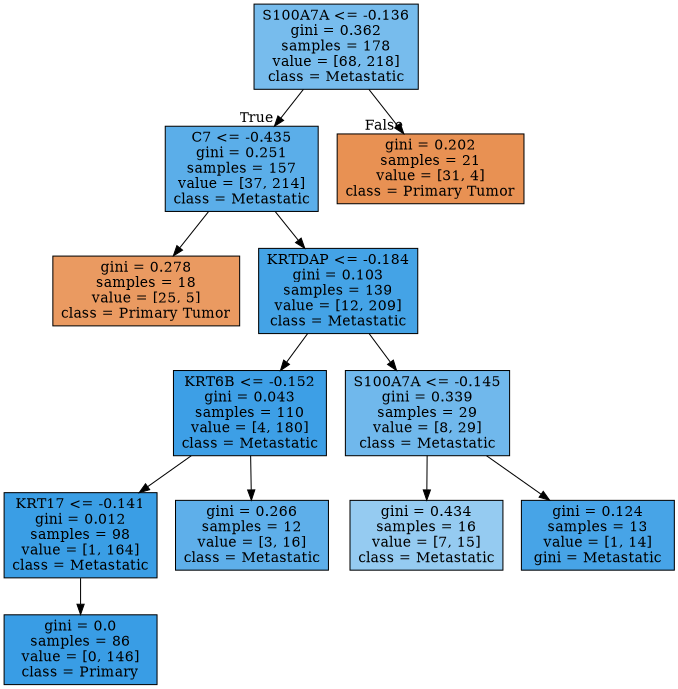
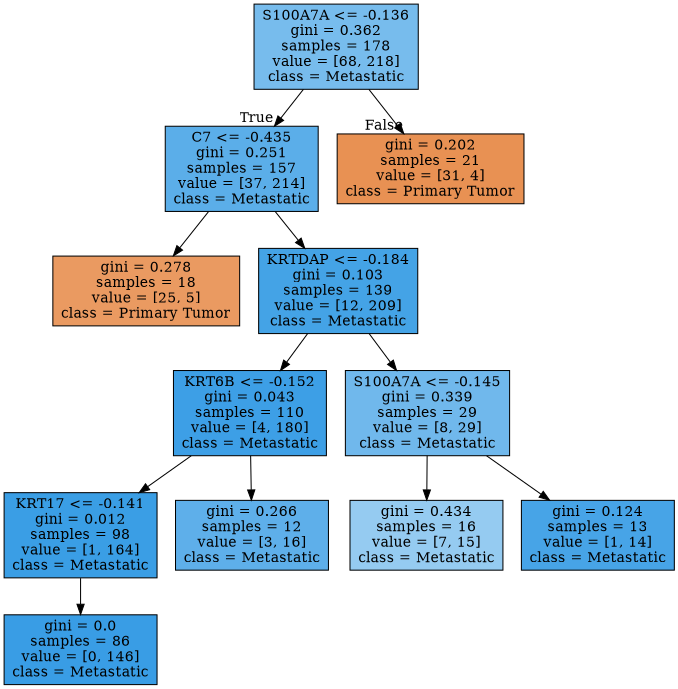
node "gini = 0.124 samples = 13 value = [1, 14] gini = Metastatic": label "gini = 0.124 samples = 13 value = [1, 14] gini = Metastatic" -> "gini = 0.124 samples = 13 value = [1, 14] class = Metastatic"
node "gini = 0.0 samples = 86 value = [0, 146] class = Primary": label "gini = 0.0 samples = 86 value = [0, 146] class = Primary" -> "gini = 0.0 samples = 86 value = [0, 146] class = Metastatic"
